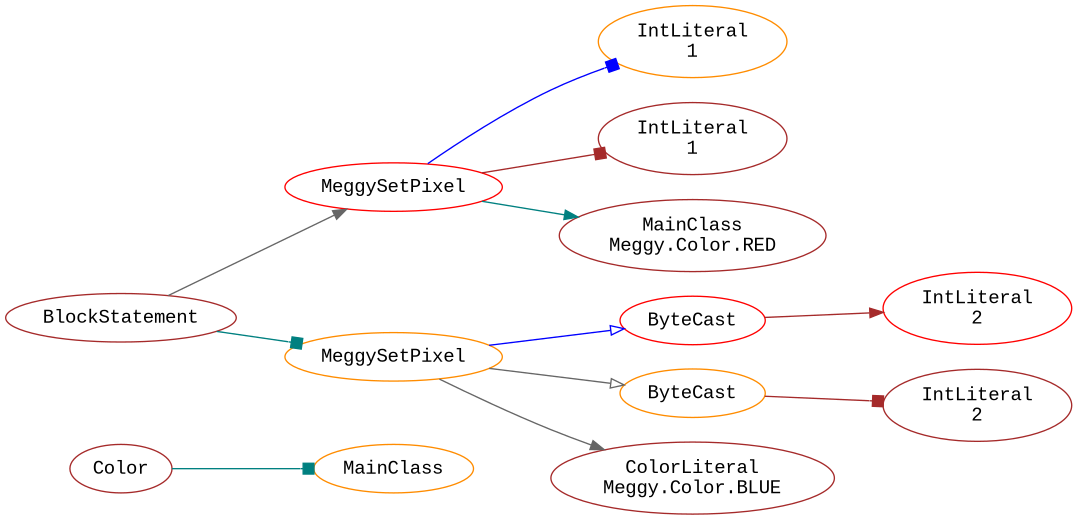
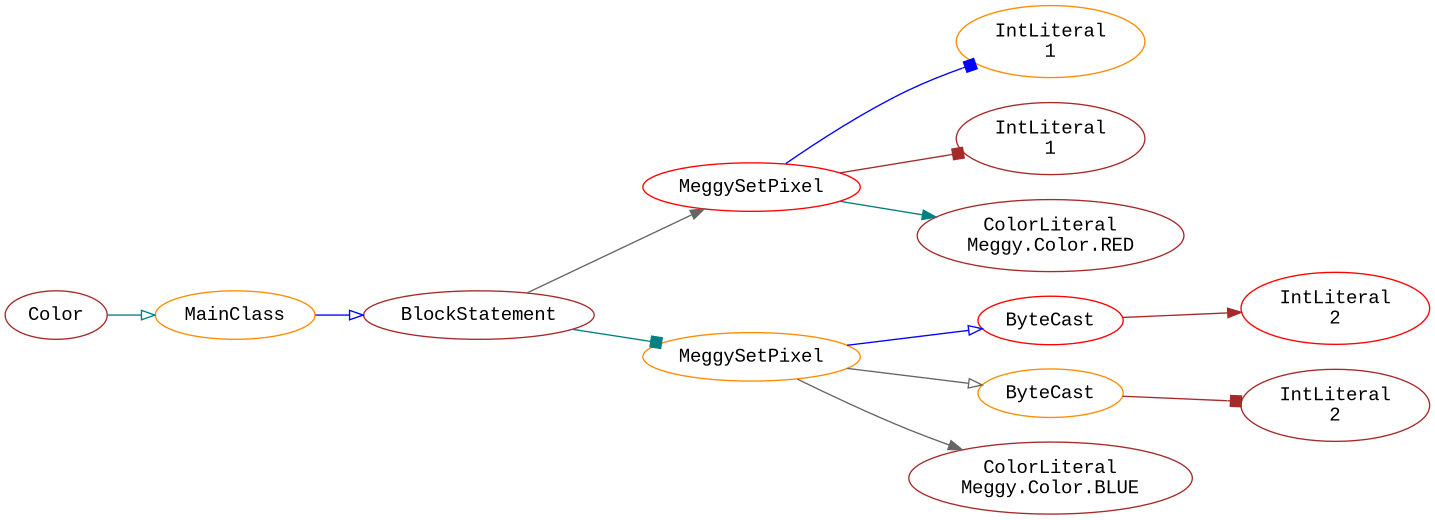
node "MainClass Meggy.Color.RED": label "MainClass Meggy.Color.RED" -> "ColorLiteral Meggy.Color.RED"
edge "MainClass" -> "BlockStatement": added
edge "Color" -> "MainClass": arrowhead box -> onormal
